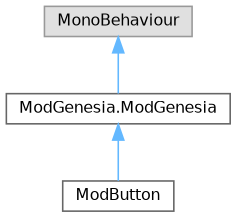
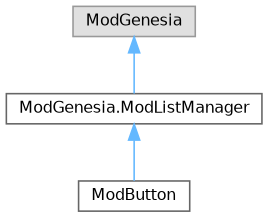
node "MonoBehaviour": label "MonoBehaviour" -> "ModGenesia"
node "ModGenesia.ModGenesia": label "ModGenesia.ModGenesia" -> "ModGenesia.ModListManager"
